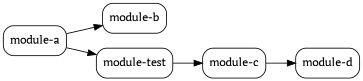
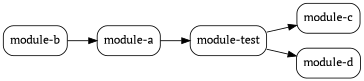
edge "module-a" -> "module-b": reversed
edge "module-c" -> "module-d": now "module-test" -> "module-d"
